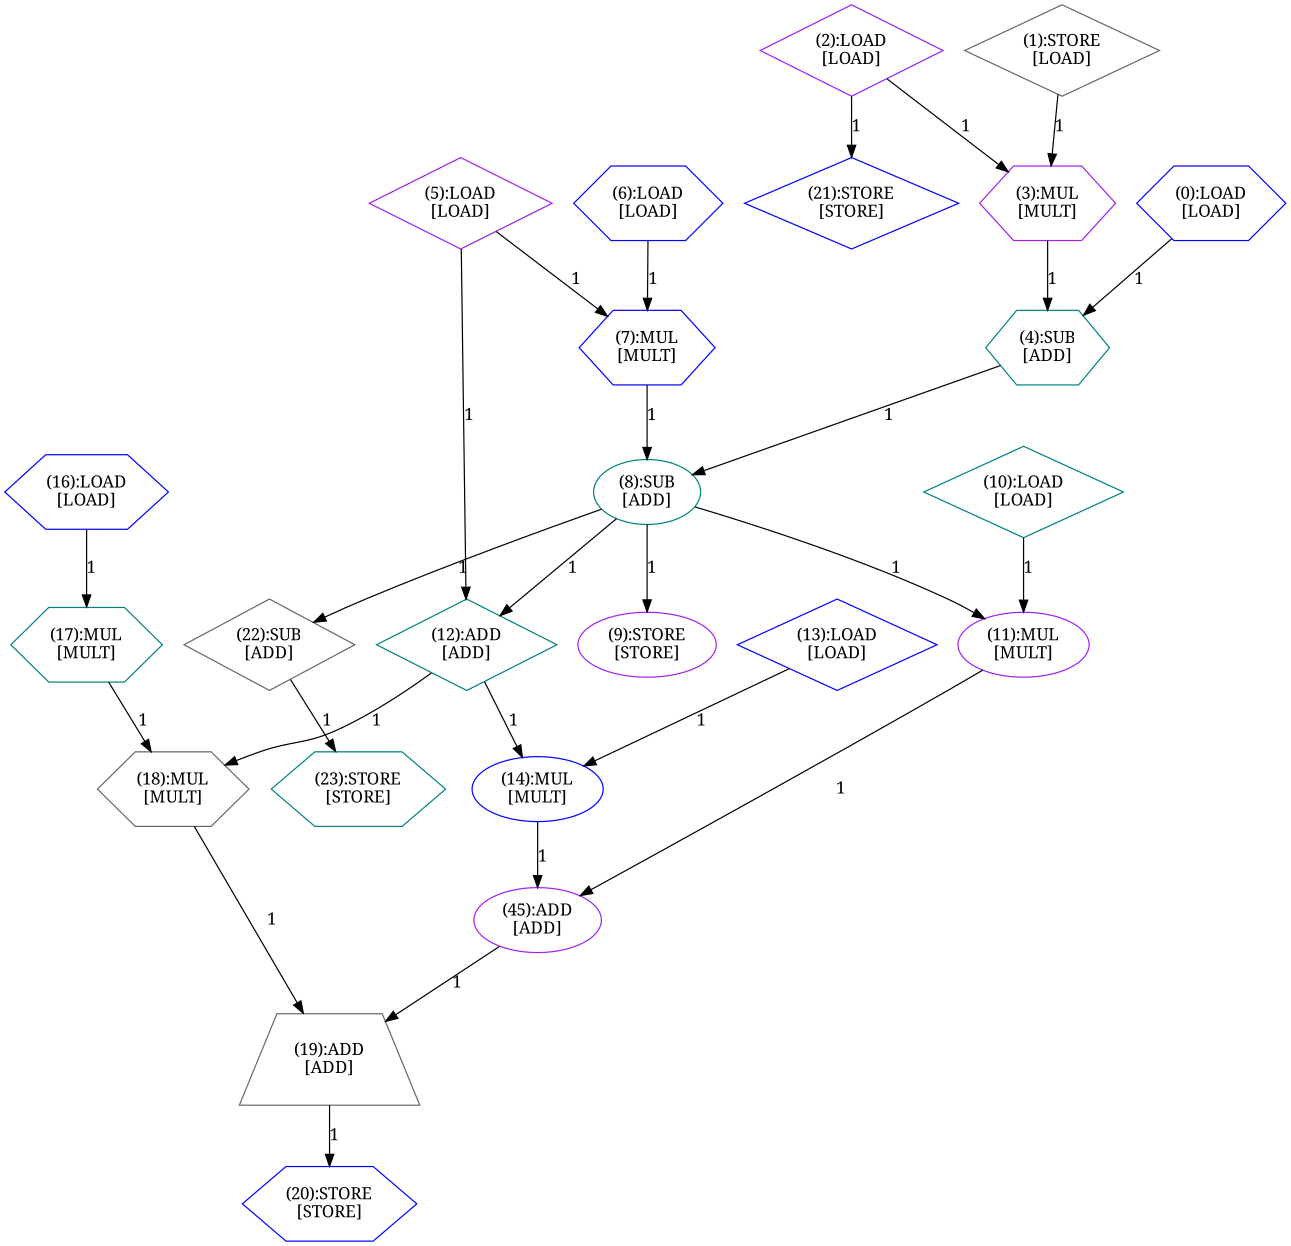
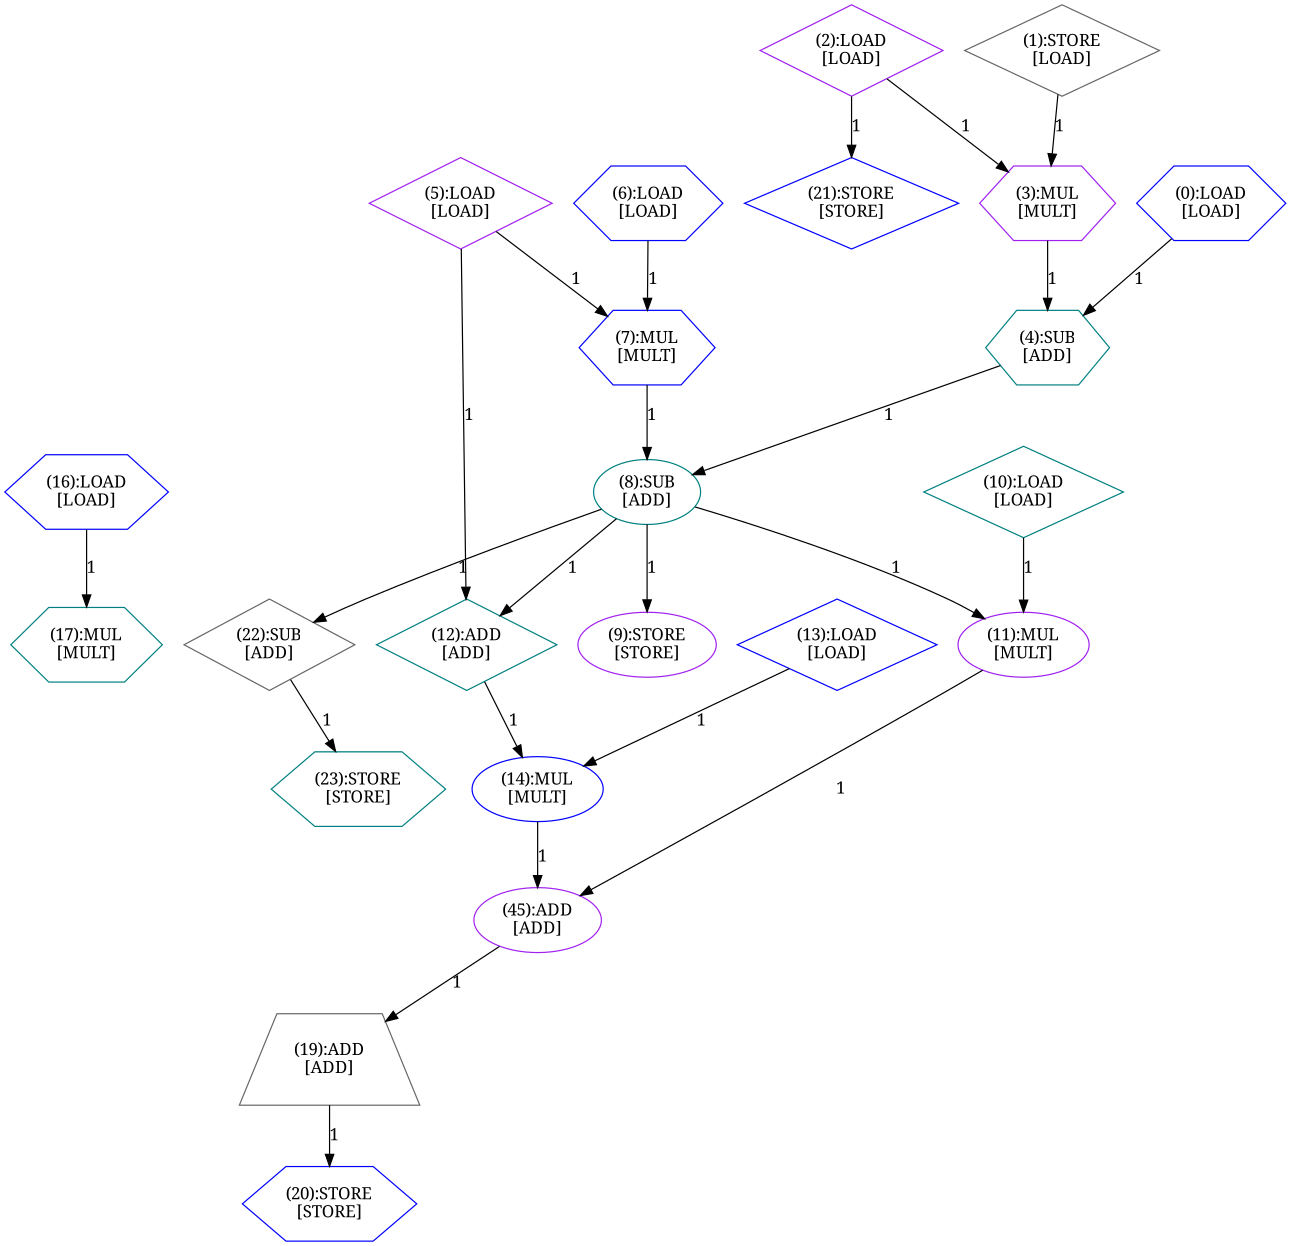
node "(18):MUL [MULT]": removed
